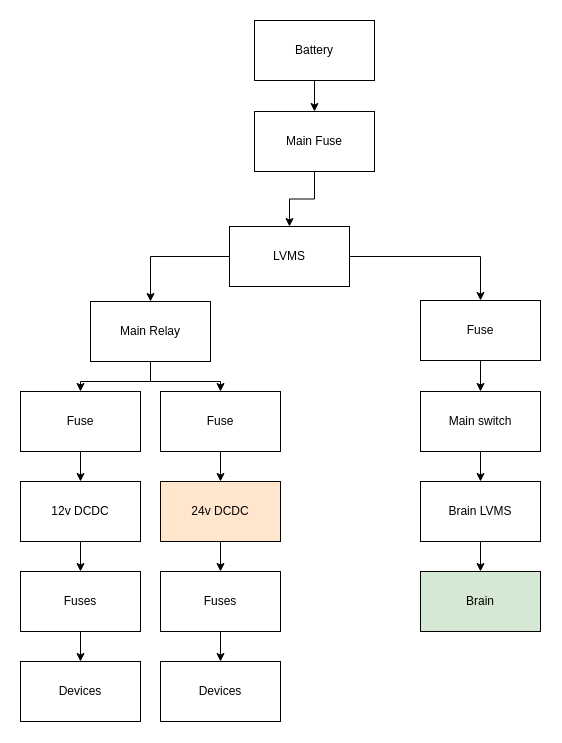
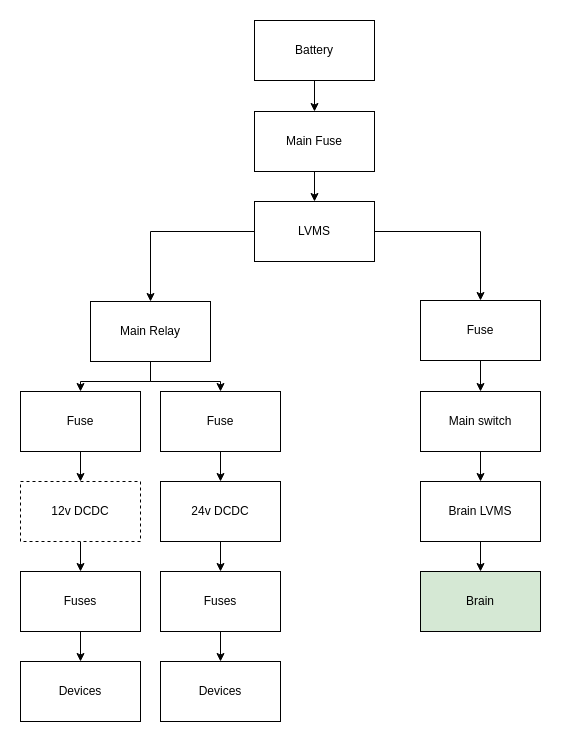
node "LVMS": moved (290, 257) -> (315, 232)
node "12v DCDC": style solid -> dashed
node "24v DCDC": fillcolor #ffe6cc -> #ffffff
